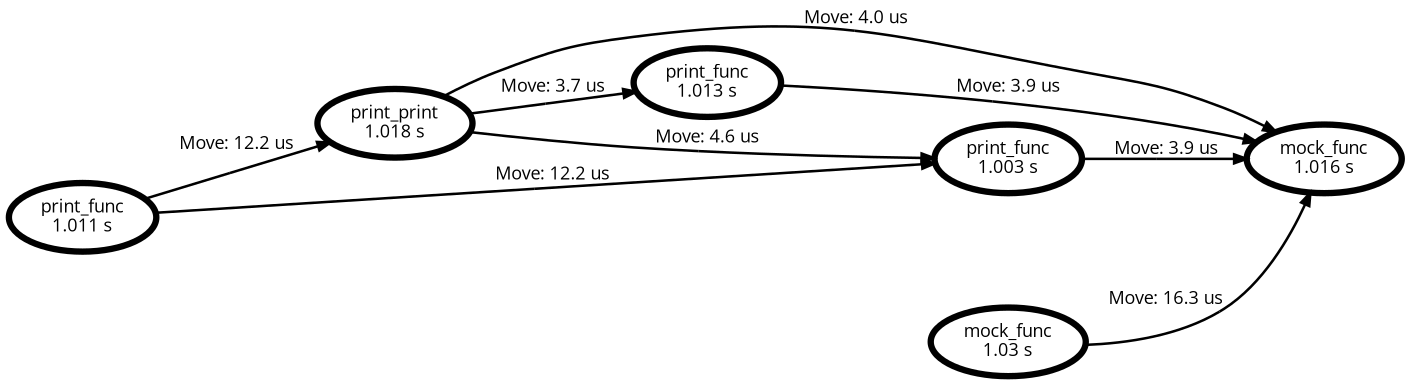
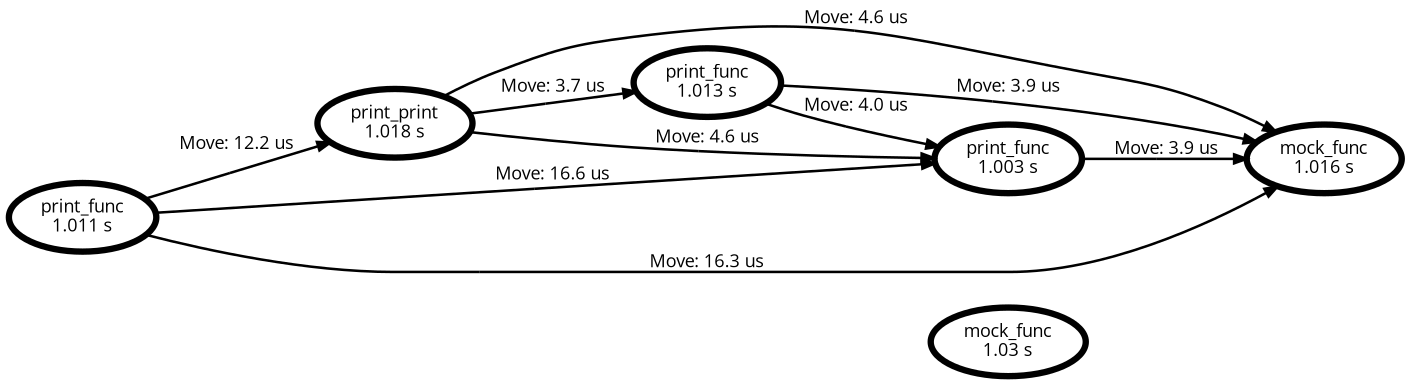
edge "print_print 1.018 s" -> "mock_func 1.016 s": label "Move: 4.0 us" -> "Move: 4.6 us"
edge "print_func 1.013 s" -> "print_func 1.003 s": added, label "Move: 4.0 us"
edge "print_func 1.011 s" -> "print_func 1.003 s": label "Move: 12.2 us" -> "Move: 16.6 us"
edge "mock_func 1.03 s" -> "mock_func 1.016 s": now "print_func 1.011 s" -> "mock_func 1.016 s"
